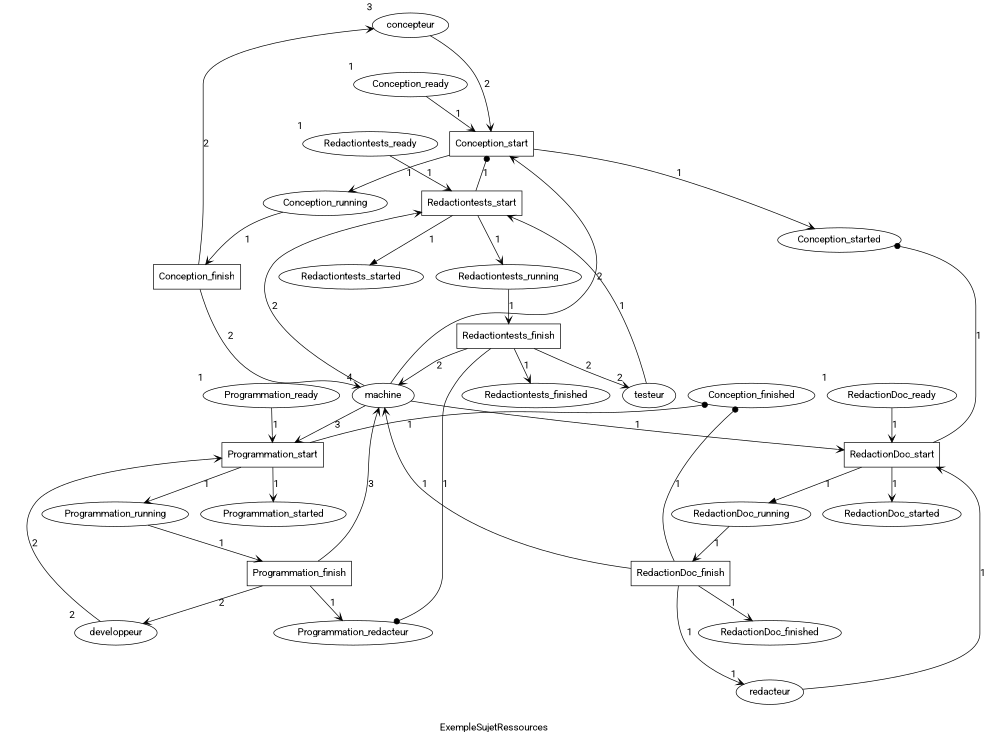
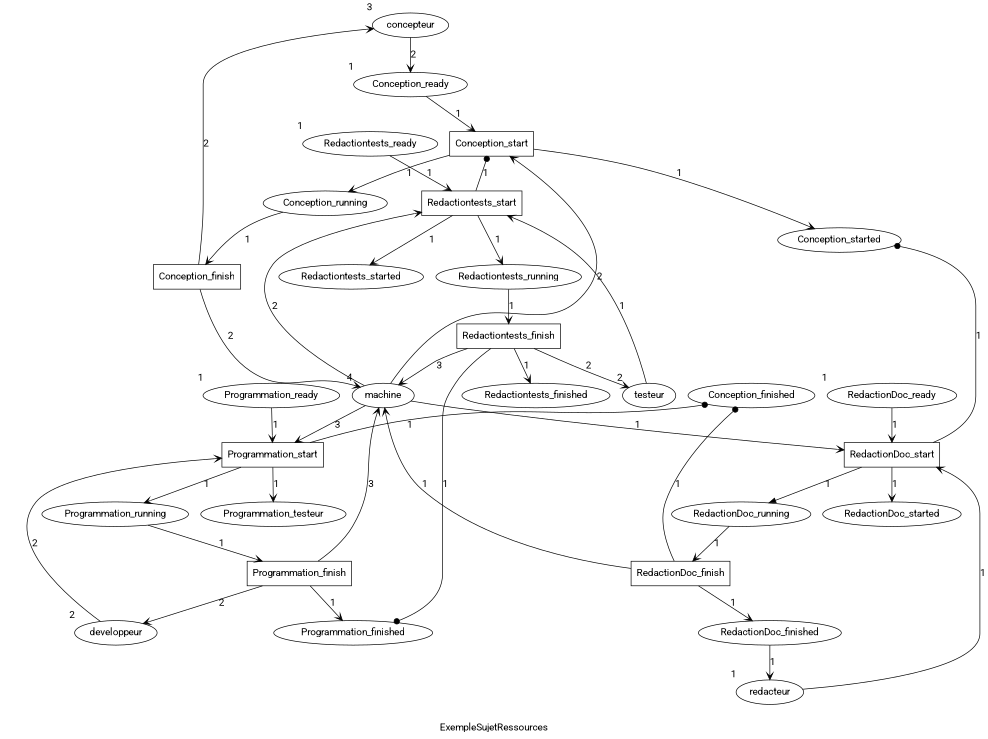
edge "concepteur 3" -> "Conception_start": now "concepteur 3" -> "Conception_ready 1"
edge "Redactiontests_start" -> "Redactiontests_started": arrowhead normal -> vee
edge "Redactiontests_finish" -> "machine 4": label "2" -> "3"
node "Programmation_started": label "Programmation_started" -> "Programmation_testeur"
node "Programmation_redacteur": label "Programmation_redacteur" -> "Programmation_finished"
edge "RedactionDoc_finish" -> "redacteur 1": now "RedactionDoc_finished" -> "redacteur 1"
